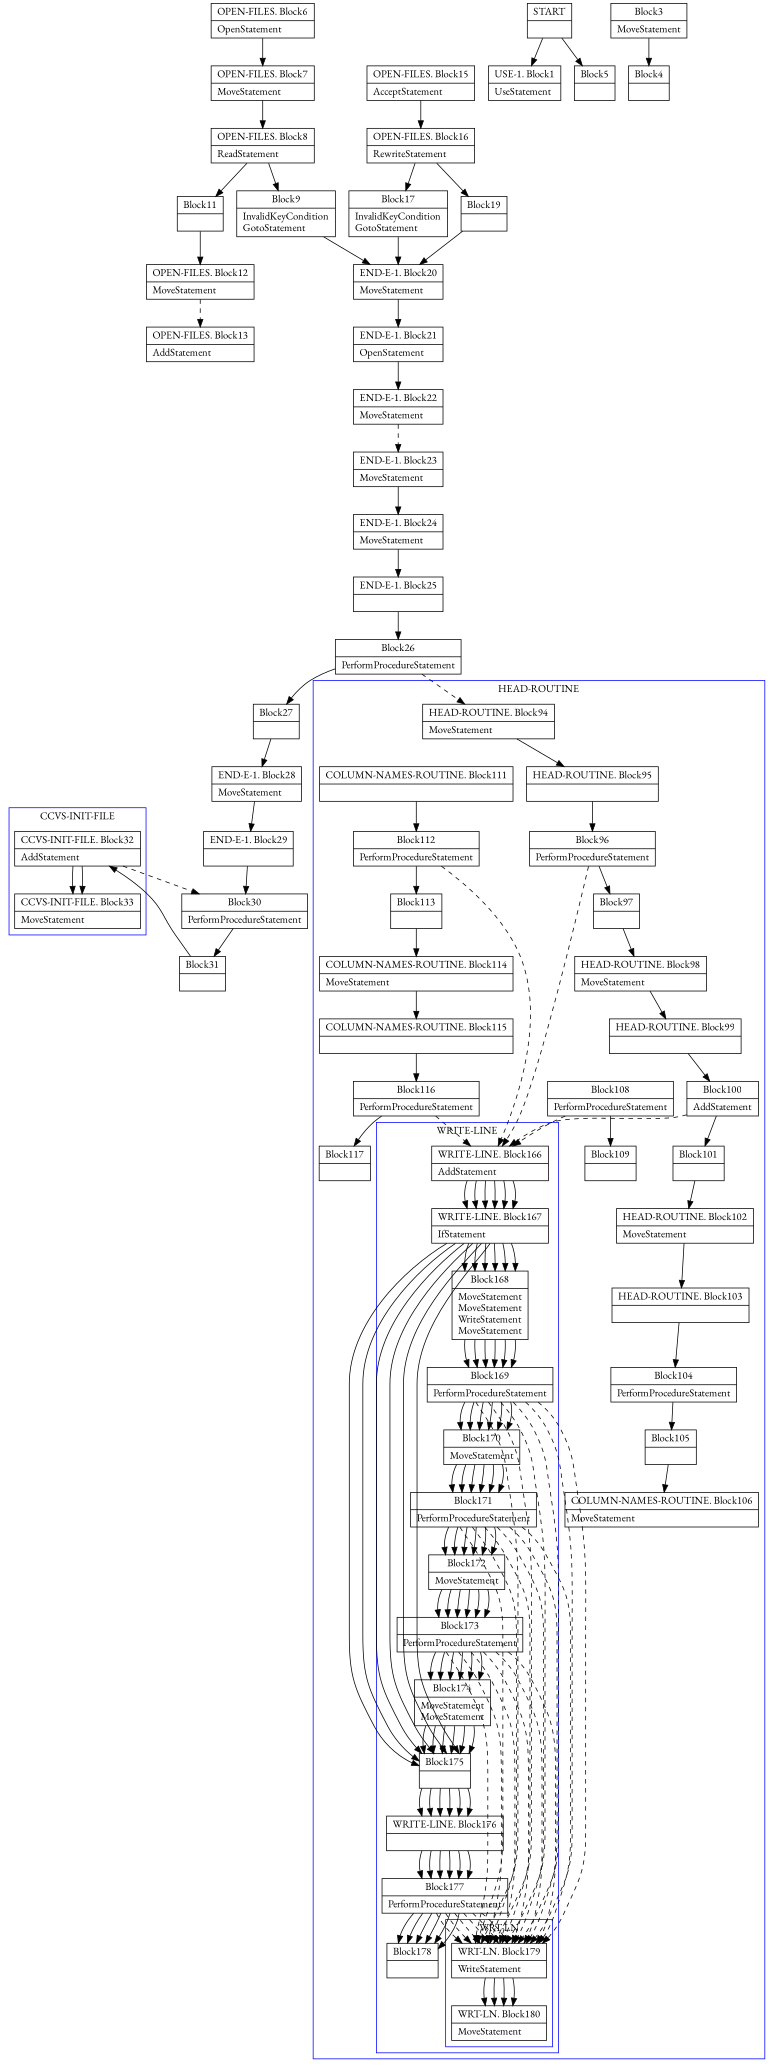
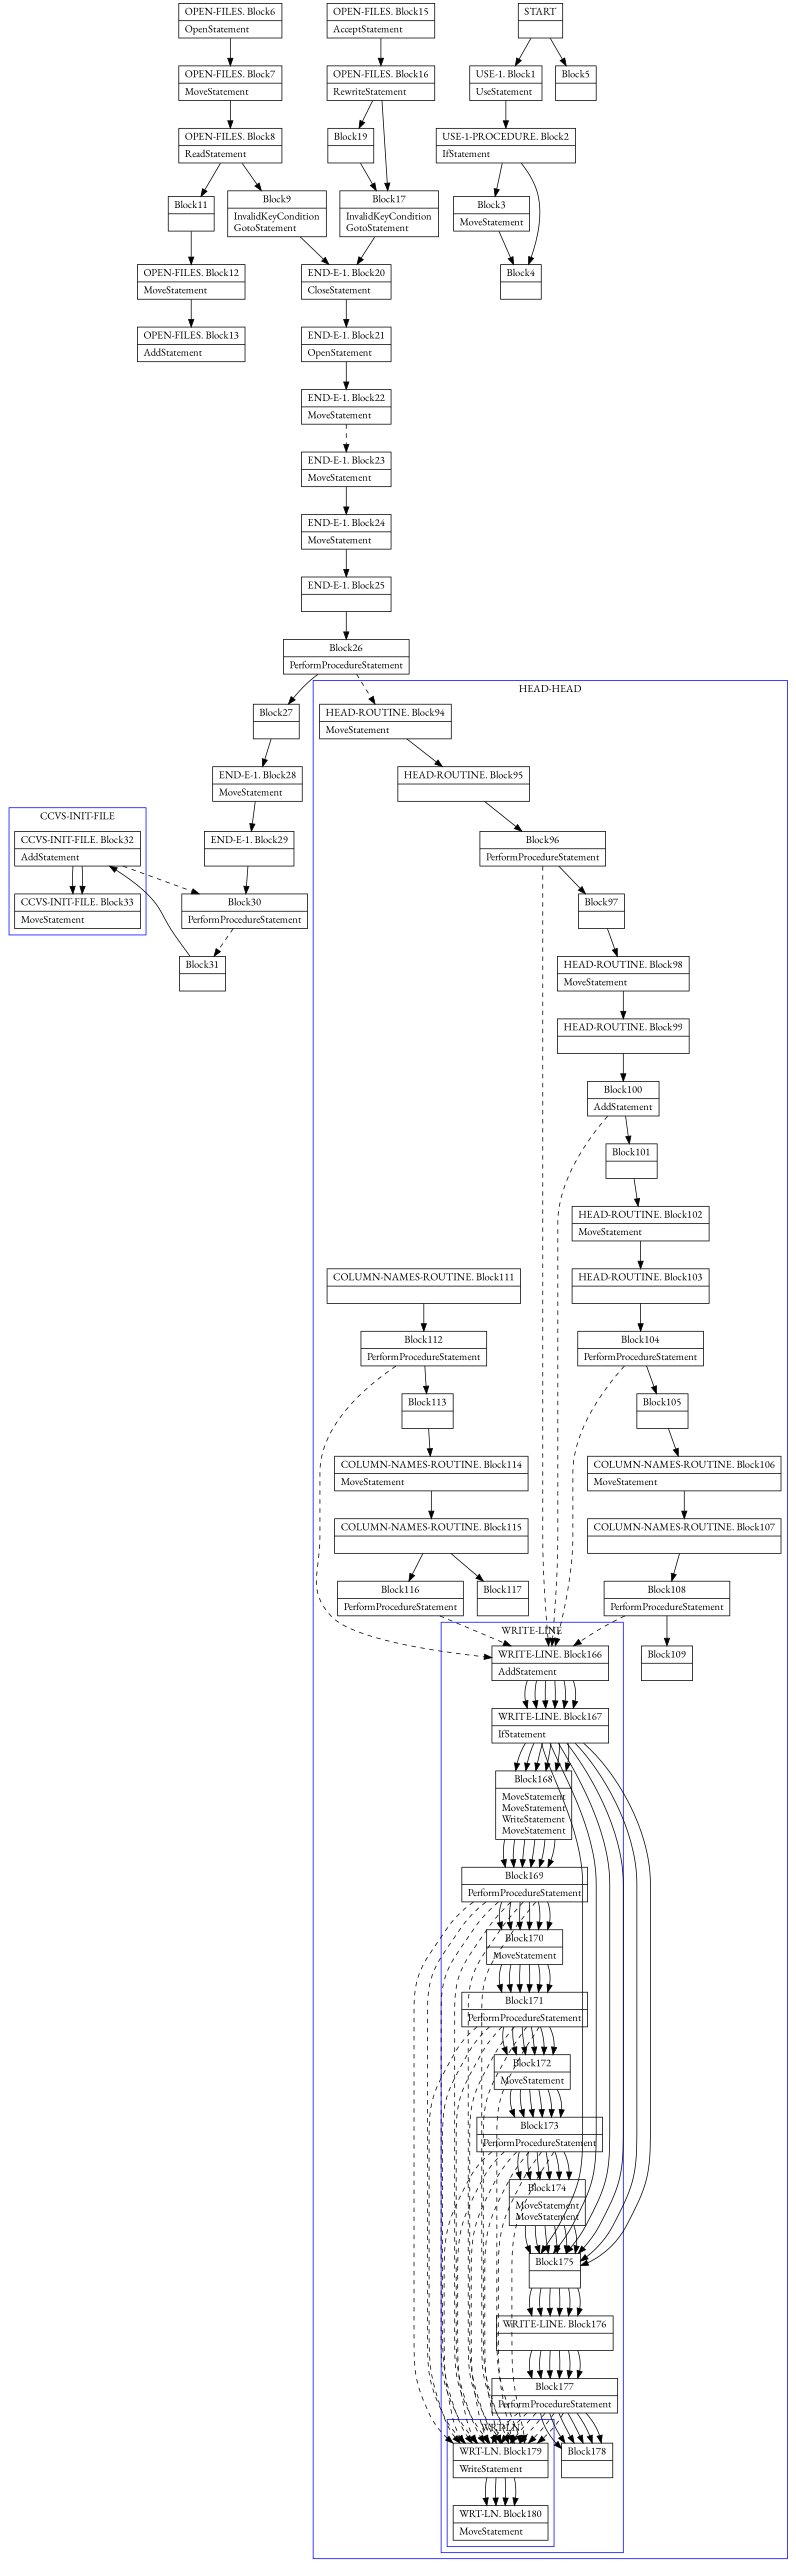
node "USE-1-PROCEDURE. Block2": added
edge "Block19" -> "END-E-1. Block20": now "Block19" -> "Block17"
node "END-E-1. Block20": text "MoveStatement" -> "CloseStatement"
edge "OPEN-FILES. Block12" -> "OPEN-FILES. Block13": style dashed -> solid
cluster "HEAD-ROUTINE": label "HEAD-ROUTINE" -> "HEAD-HEAD"
edge "Block30" -> "Block31": style solid -> dashed
edge "Block116" -> "Block117": now "COLUMN-NAMES-ROUTINE. Block115" -> "Block117"
edge "Block104" -> "WRITE-LINE. Block166": added
node "COLUMN-NAMES-ROUTINE. Block107": added
